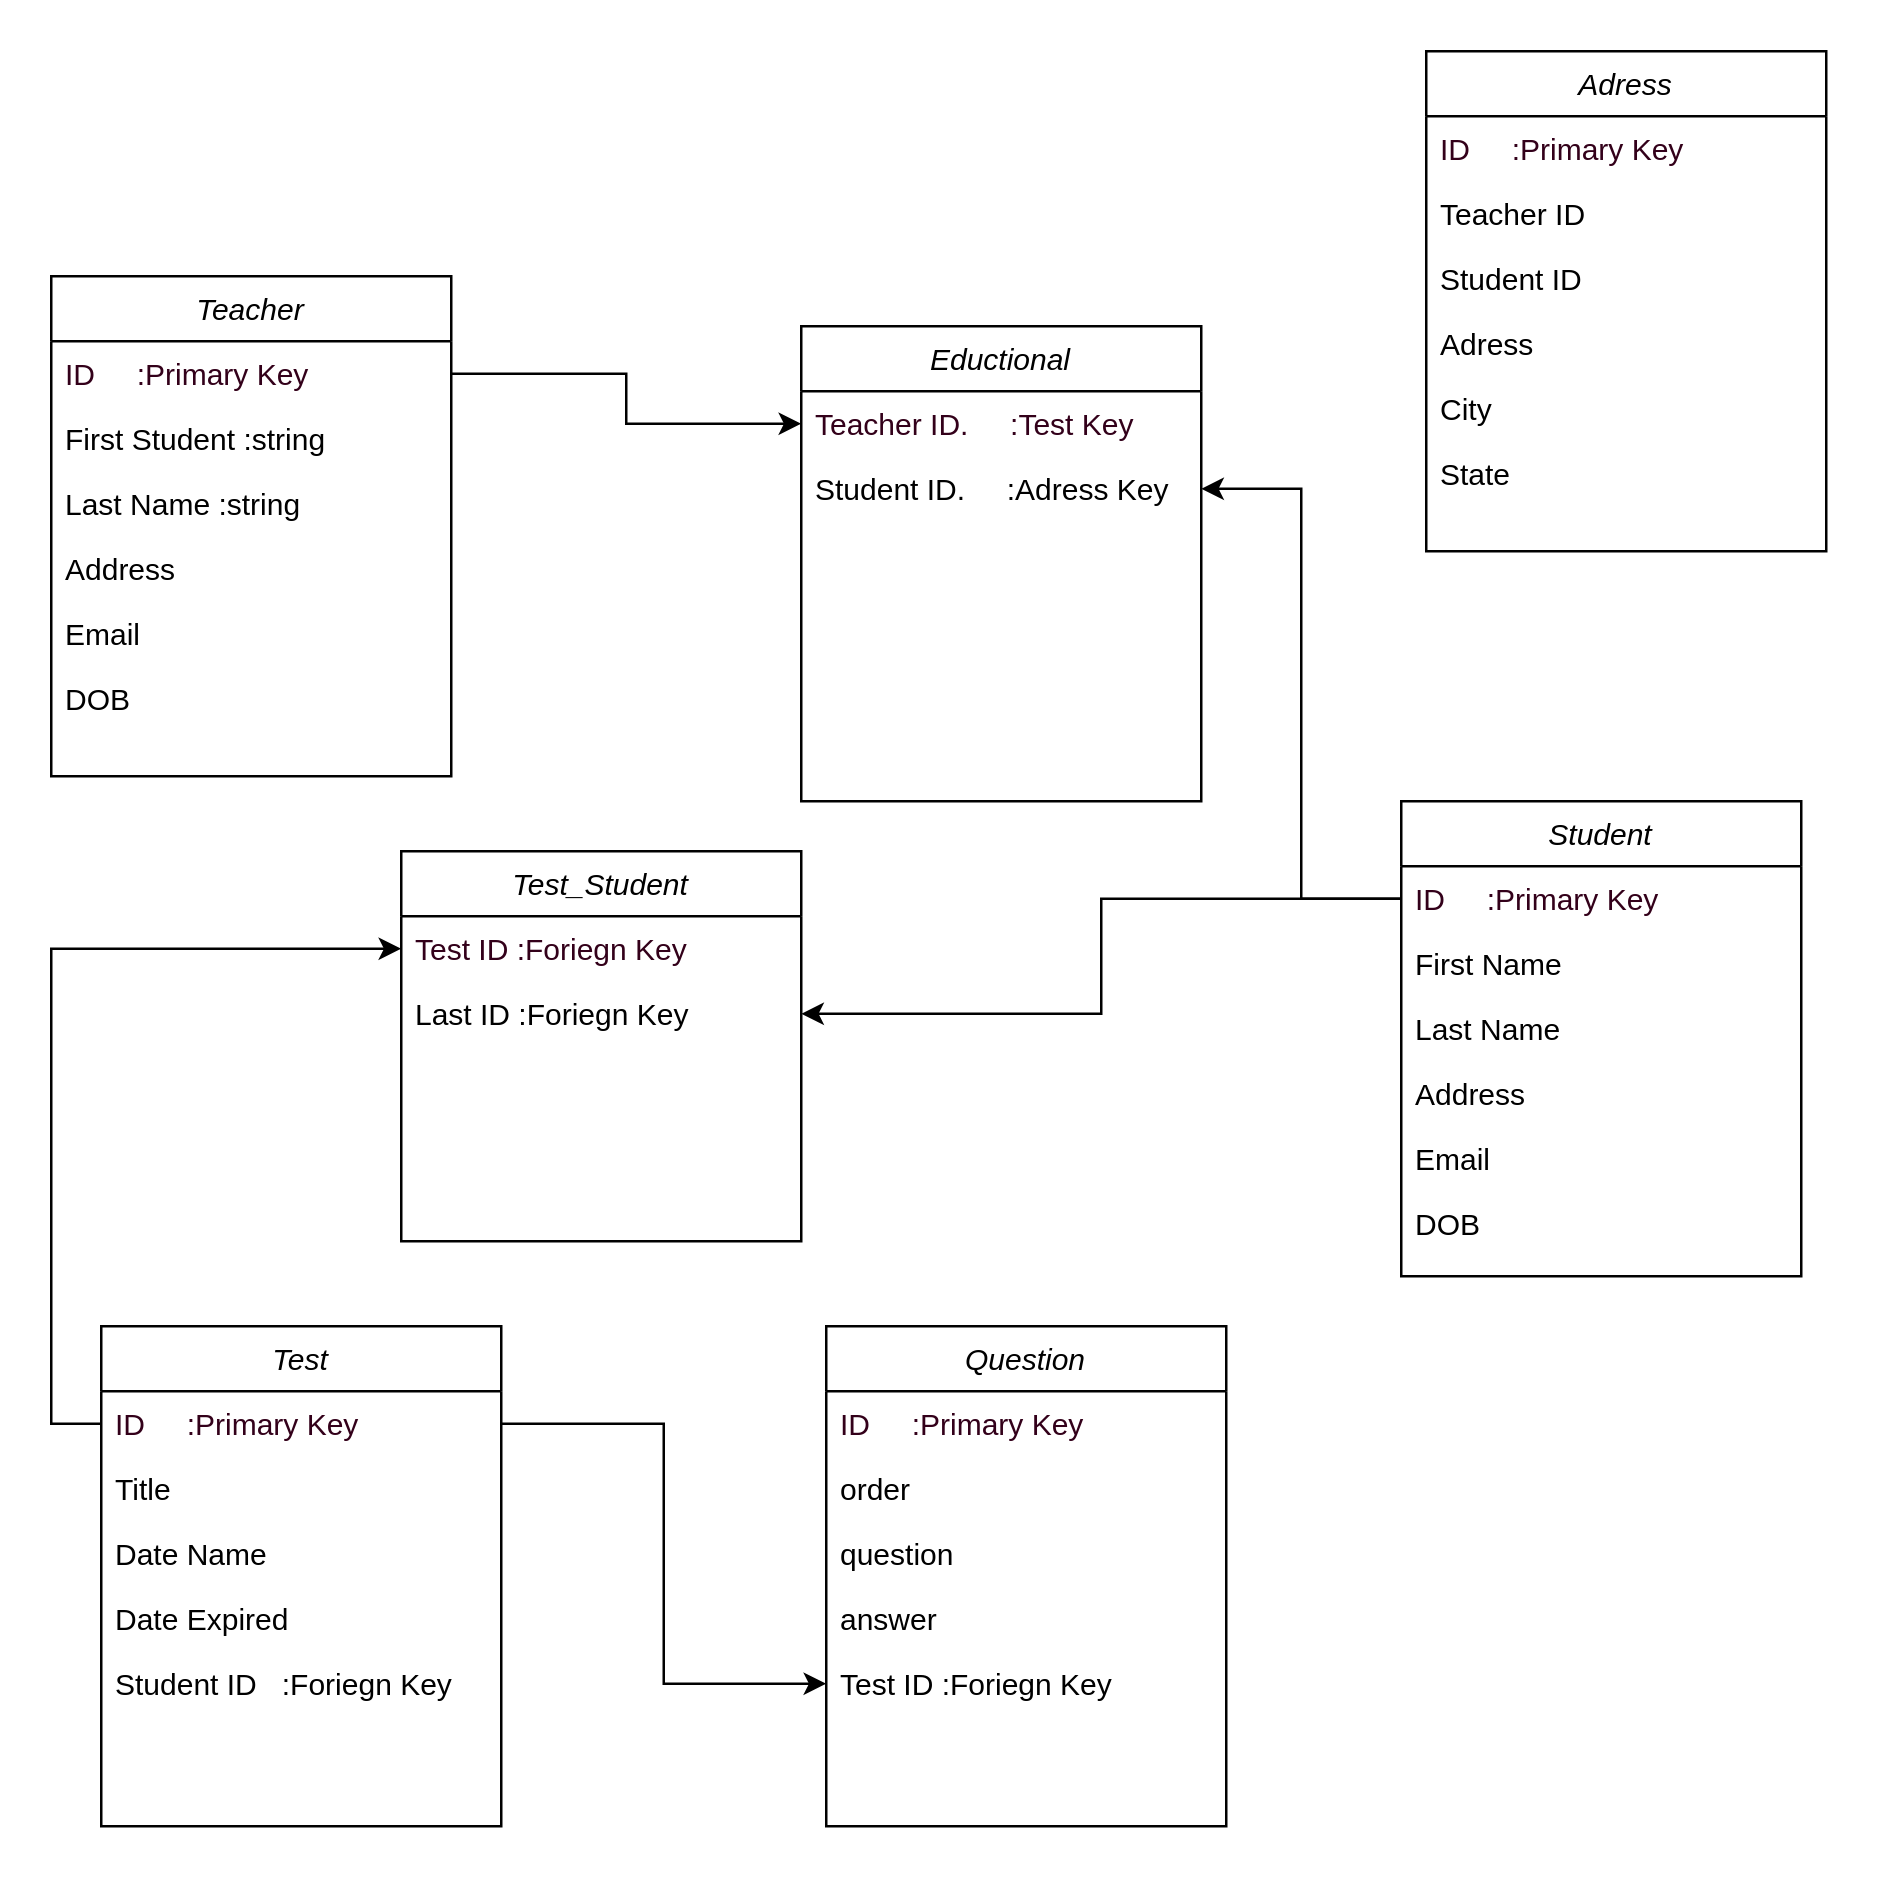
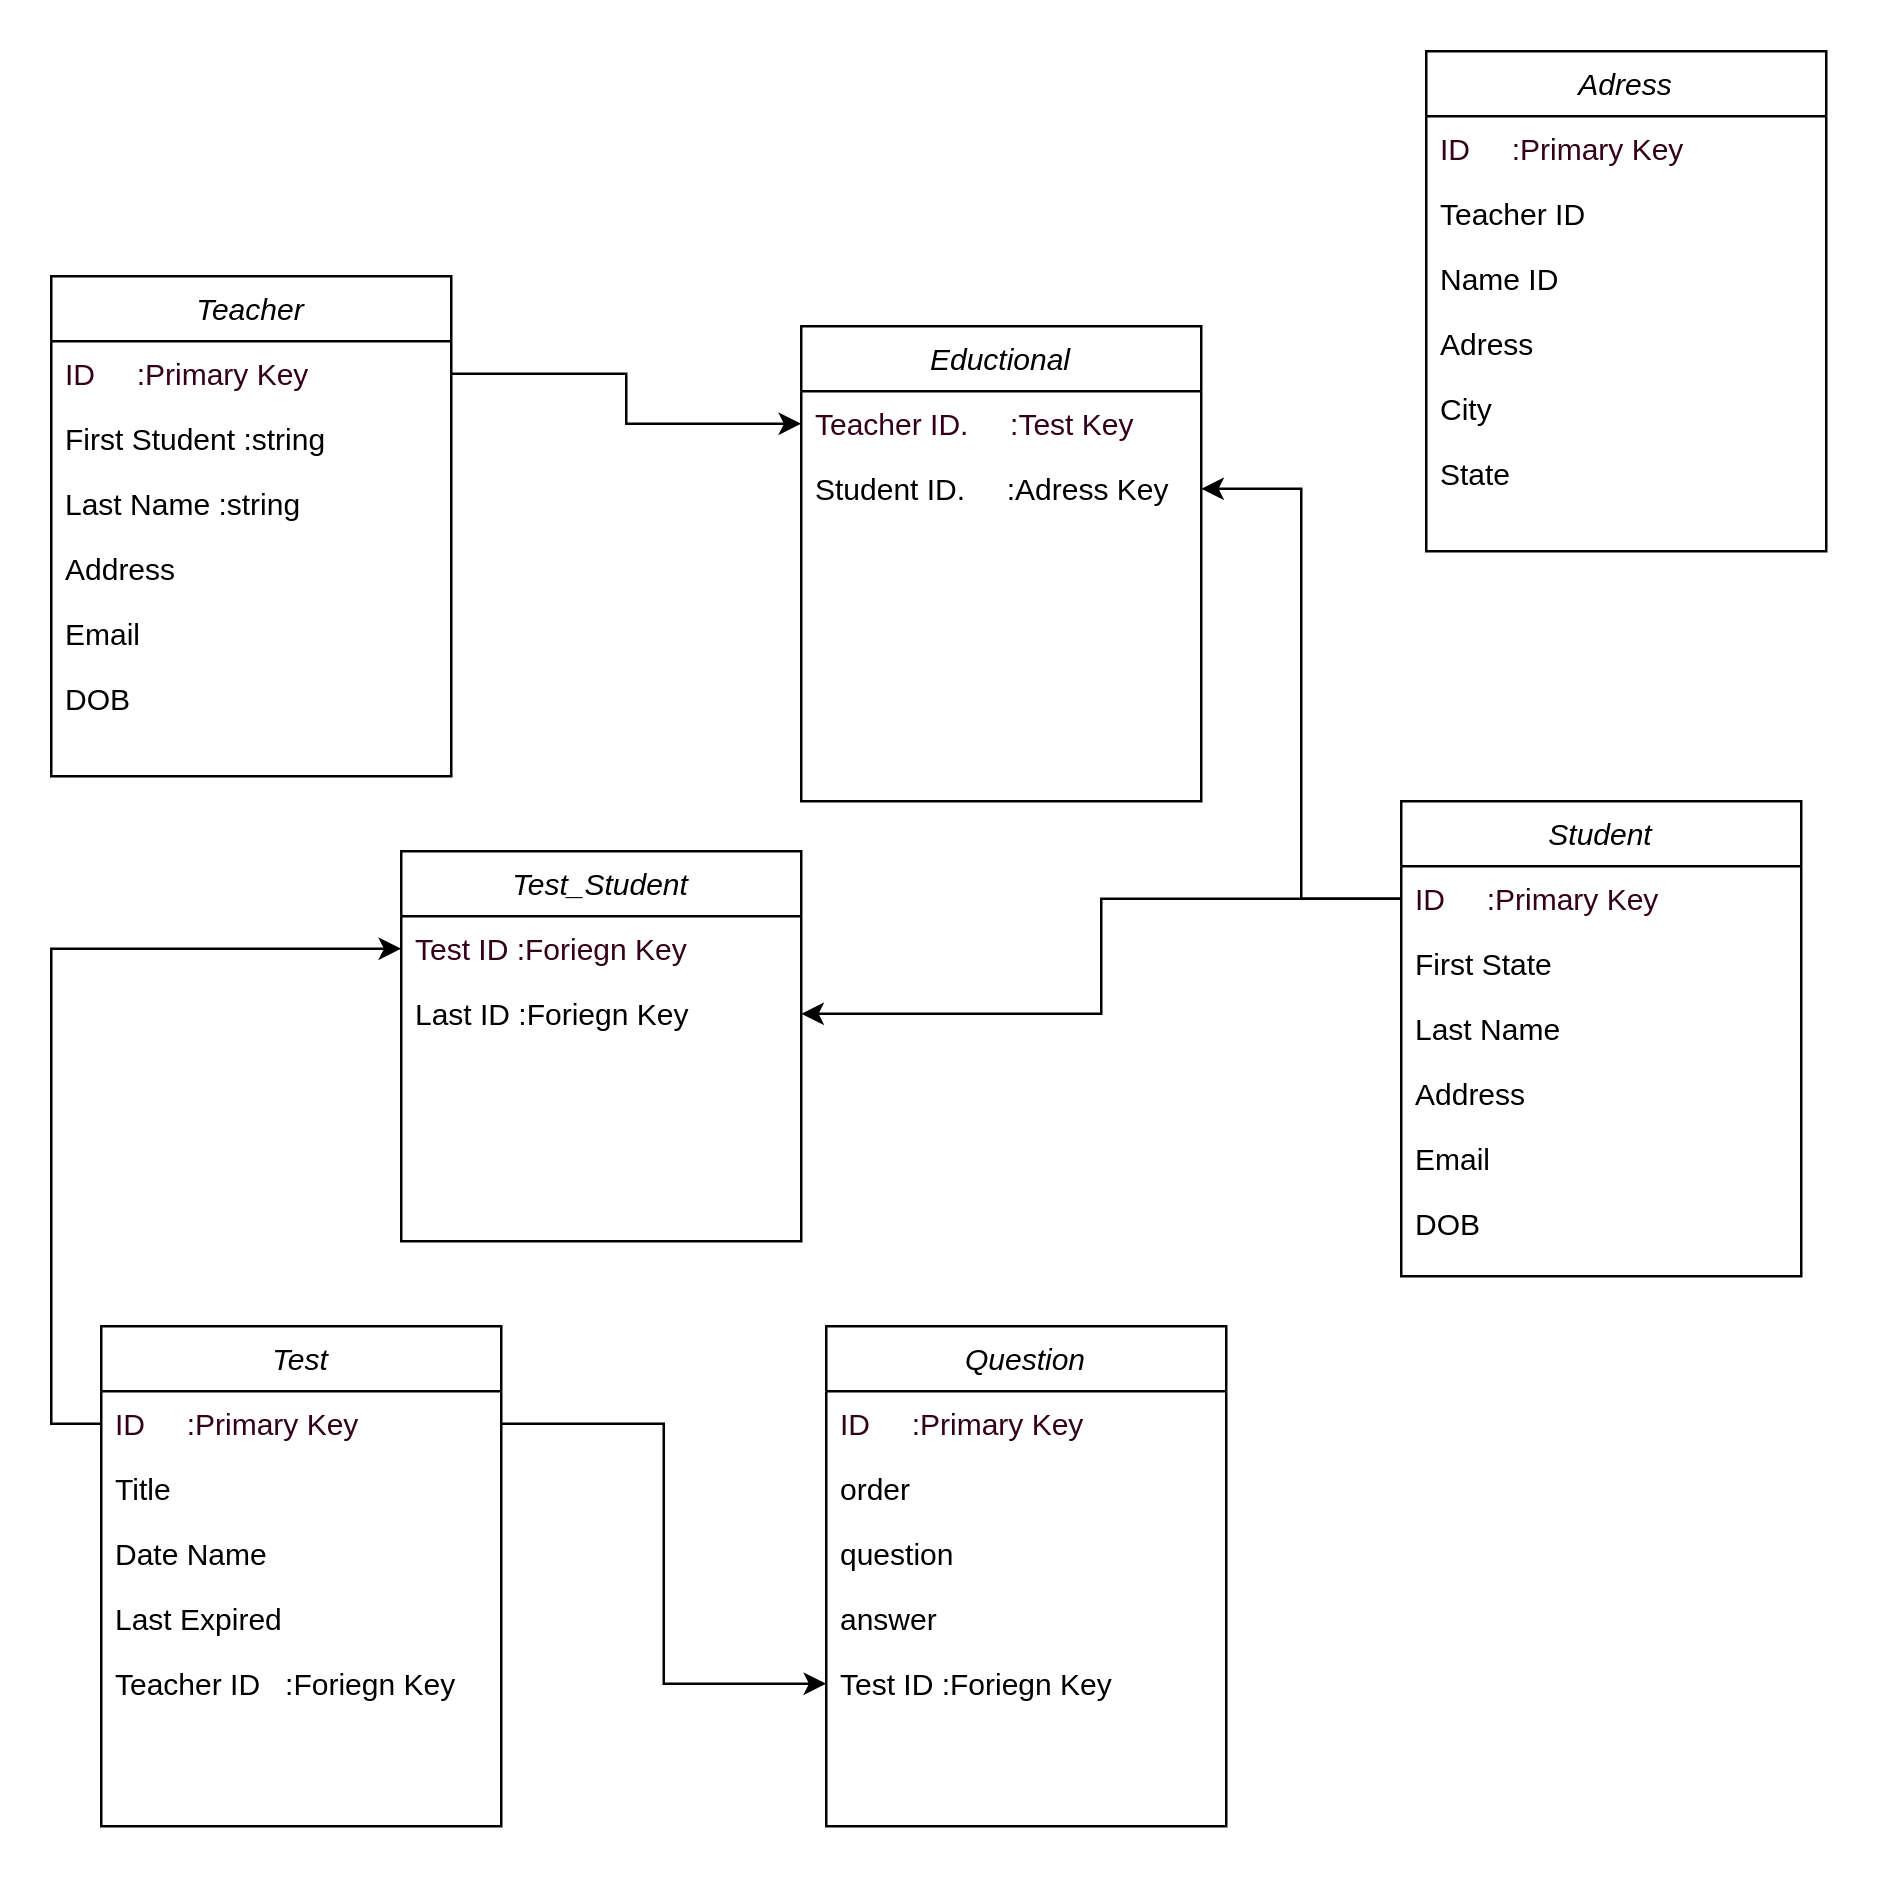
node "Student ID": label "Student ID" -> "Name ID"
node "First Name": label "First Name" -> "First State"
node "Date Expired": label "Date Expired" -> "Last Expired"
node "Student ID :Foriegn Key": label "Student ID :Foriegn Key" -> "Teacher ID :Foriegn Key"
